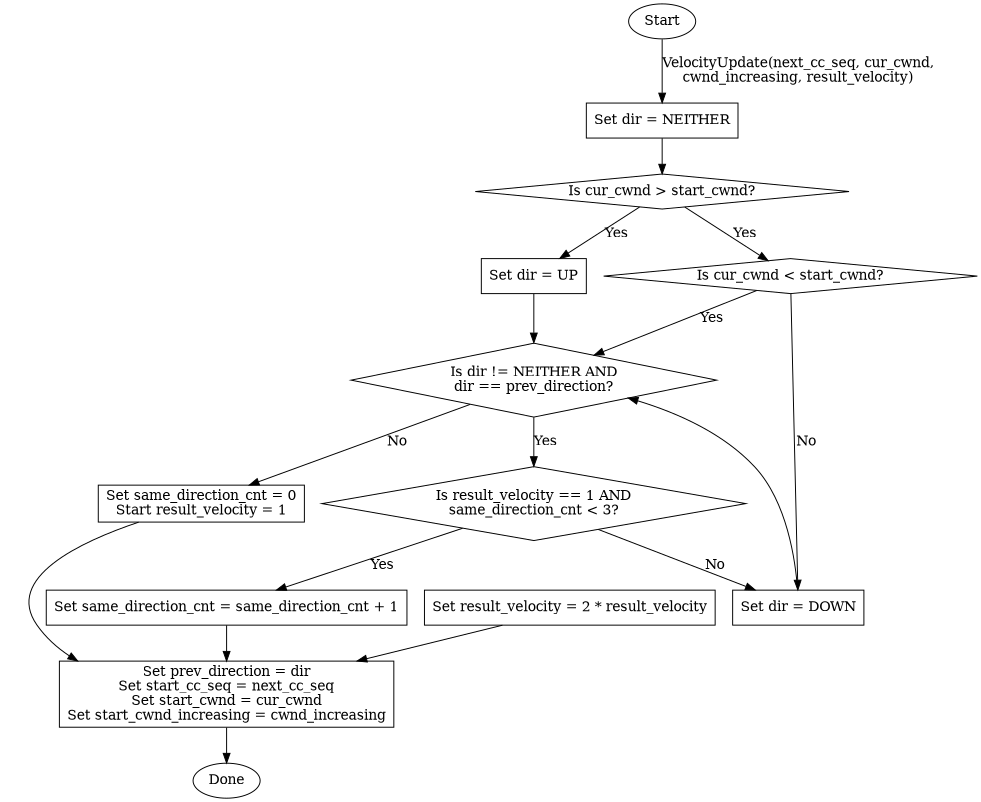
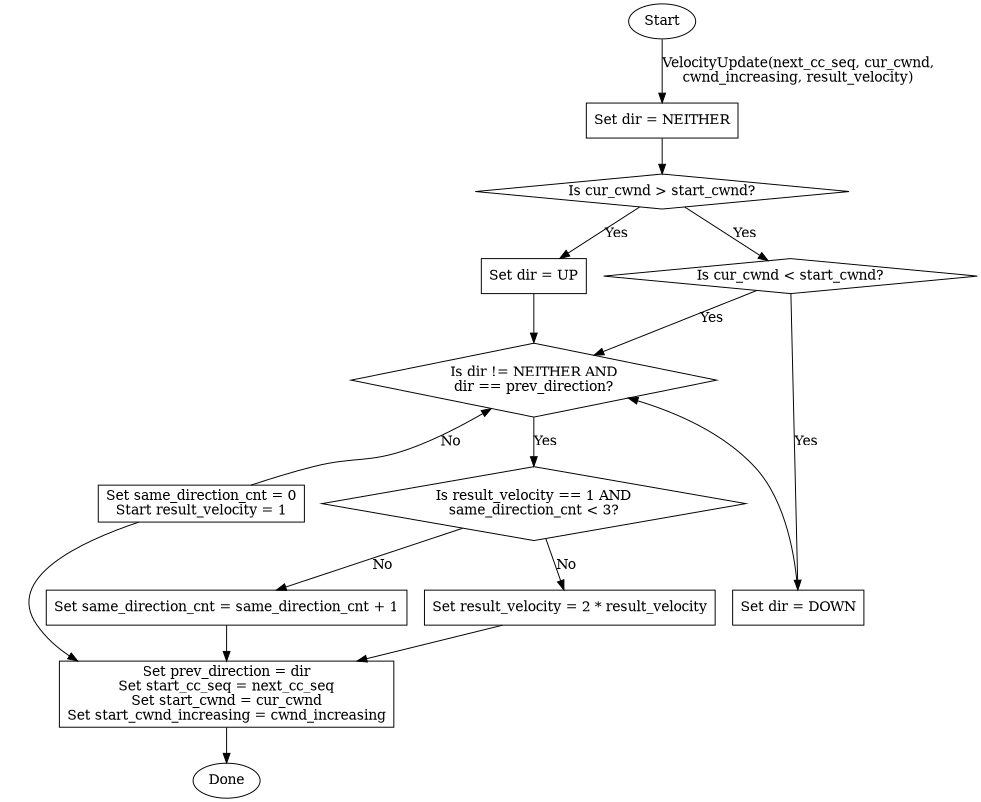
edge "Is cur_cwnd < start_cwnd?" -> "Set dir = DOWN": label "No" -> "Yes"
edge "Is dir != NEITHER AND dir == prev_direction?" -> "Set same_direction_cnt = 0 Start result_velocity = 1": reversed
edge "Is result_velocity == 1 AND same_direction_cnt < 3?" -> "Set dir = DOWN": now "Is result_velocity == 1 AND same_direction_cnt < 3?" -> "Set result_velocity = 2 * result_velocity"
edge "Is result_velocity == 1 AND same_direction_cnt < 3?" -> "Set same_direction_cnt = same_direction_cnt + 1": label "Yes" -> "No"
